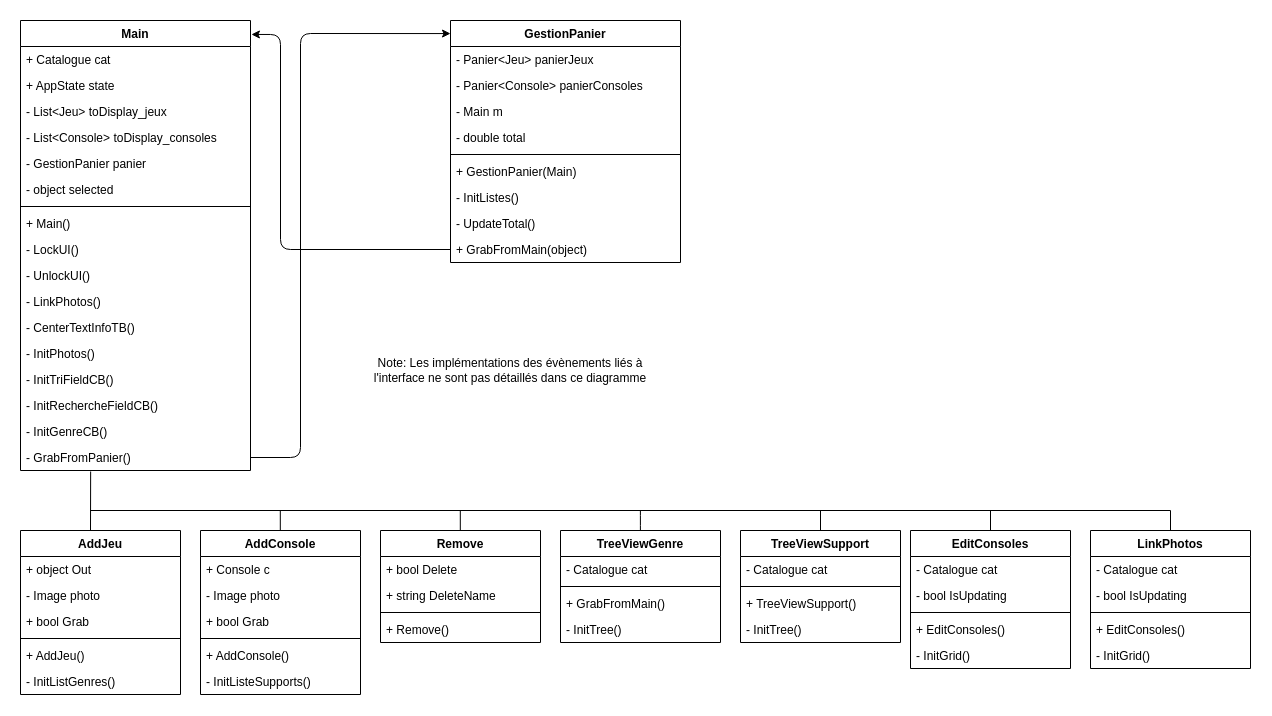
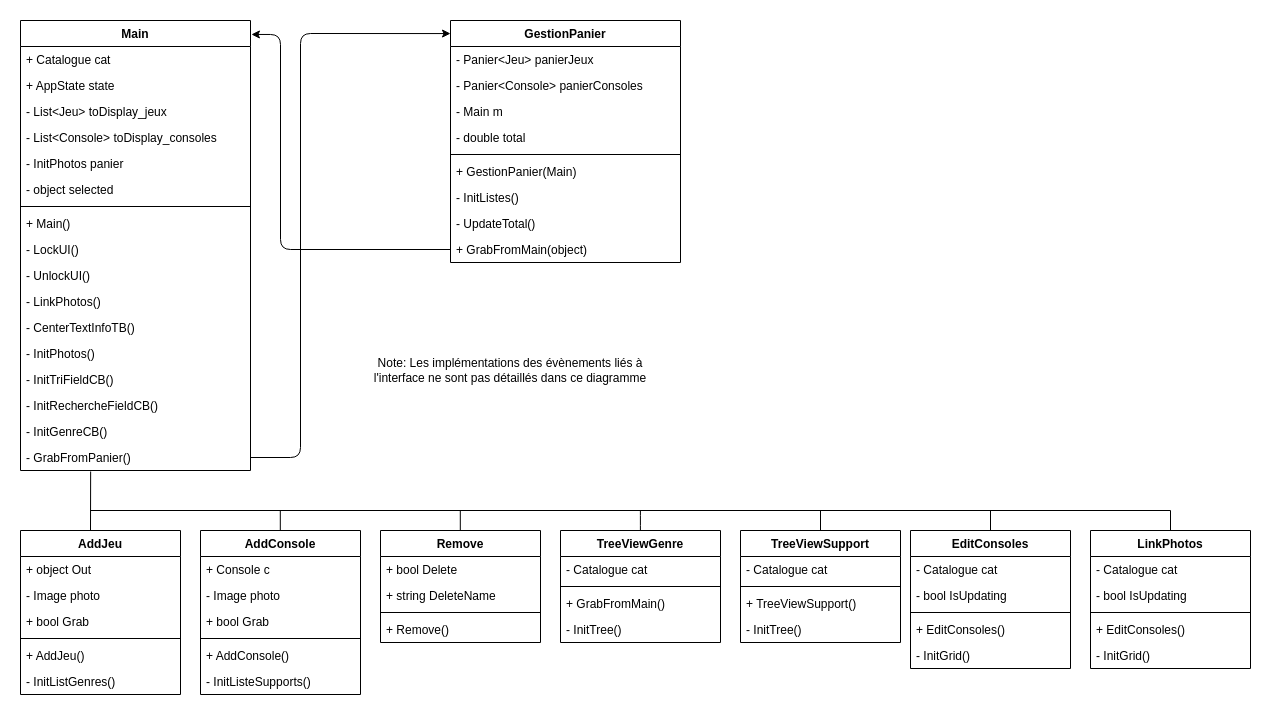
node "- GestionPanier panier": label "- GestionPanier panier" -> "- InitPhotos panier"
